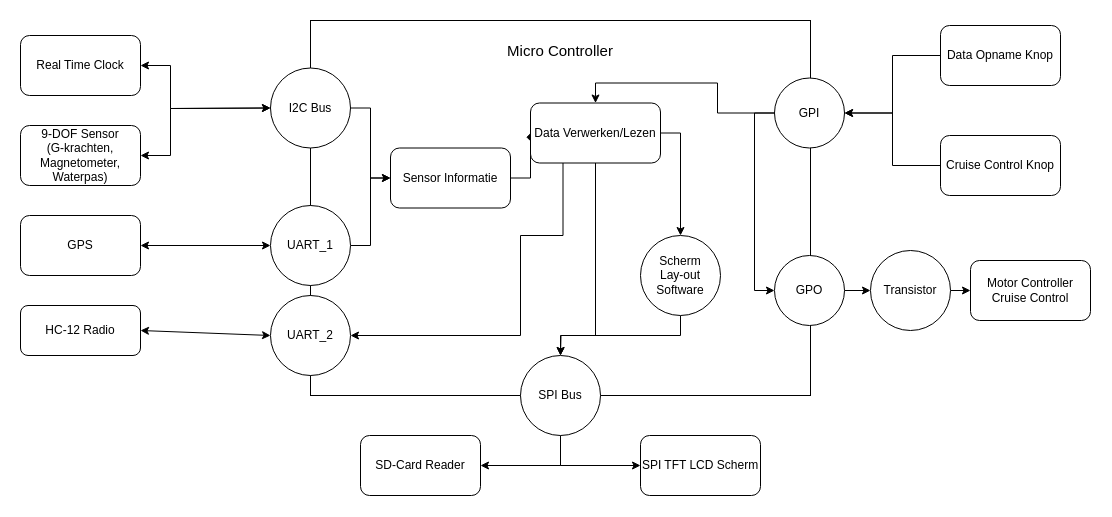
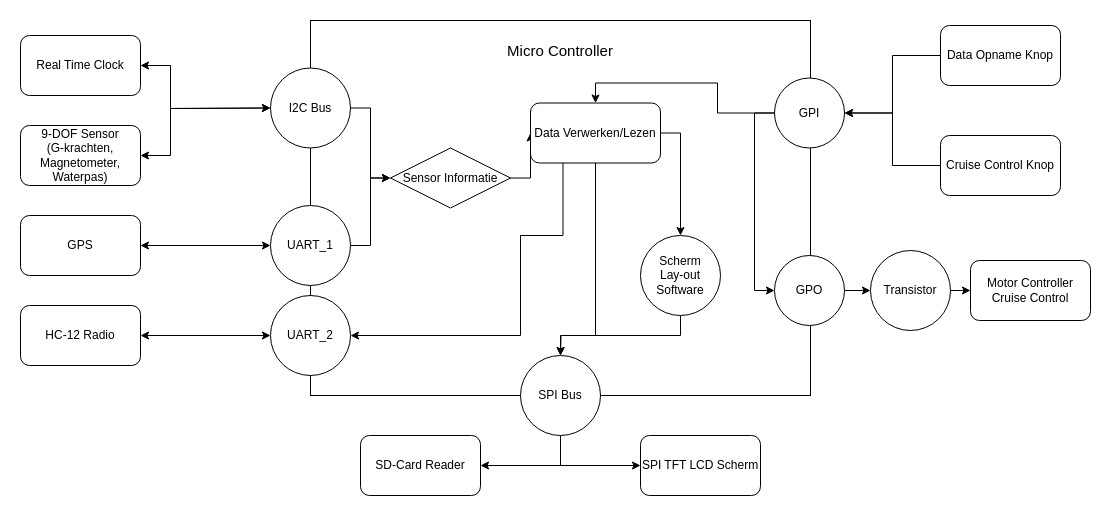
edge "Sensor Informatie" -> "Data Verwerken/Lezen": arrowhead diamond -> classic
node "Sensor Informatie": shape rounded rectangle -> diamond
node "HC-12 Radio": size 120x50 -> 120x60
